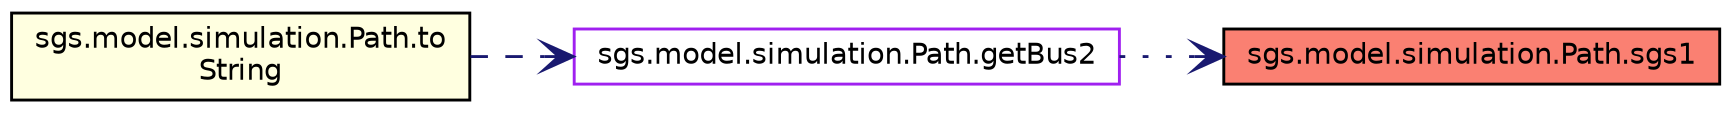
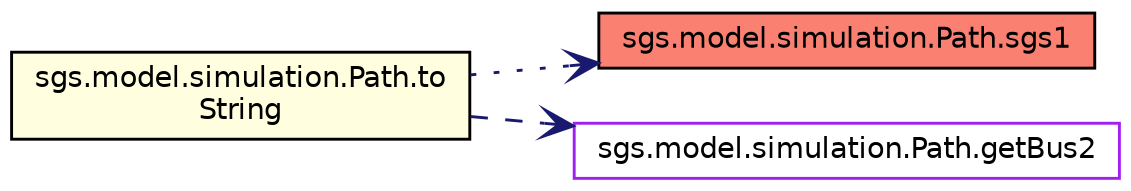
edge "sgs.model.simulation.Path.getBus2" -> "sgs.model.simulation.Path.sgs1": now "sgs.model.simulation.Path.to String" -> "sgs.model.simulation.Path.sgs1"
